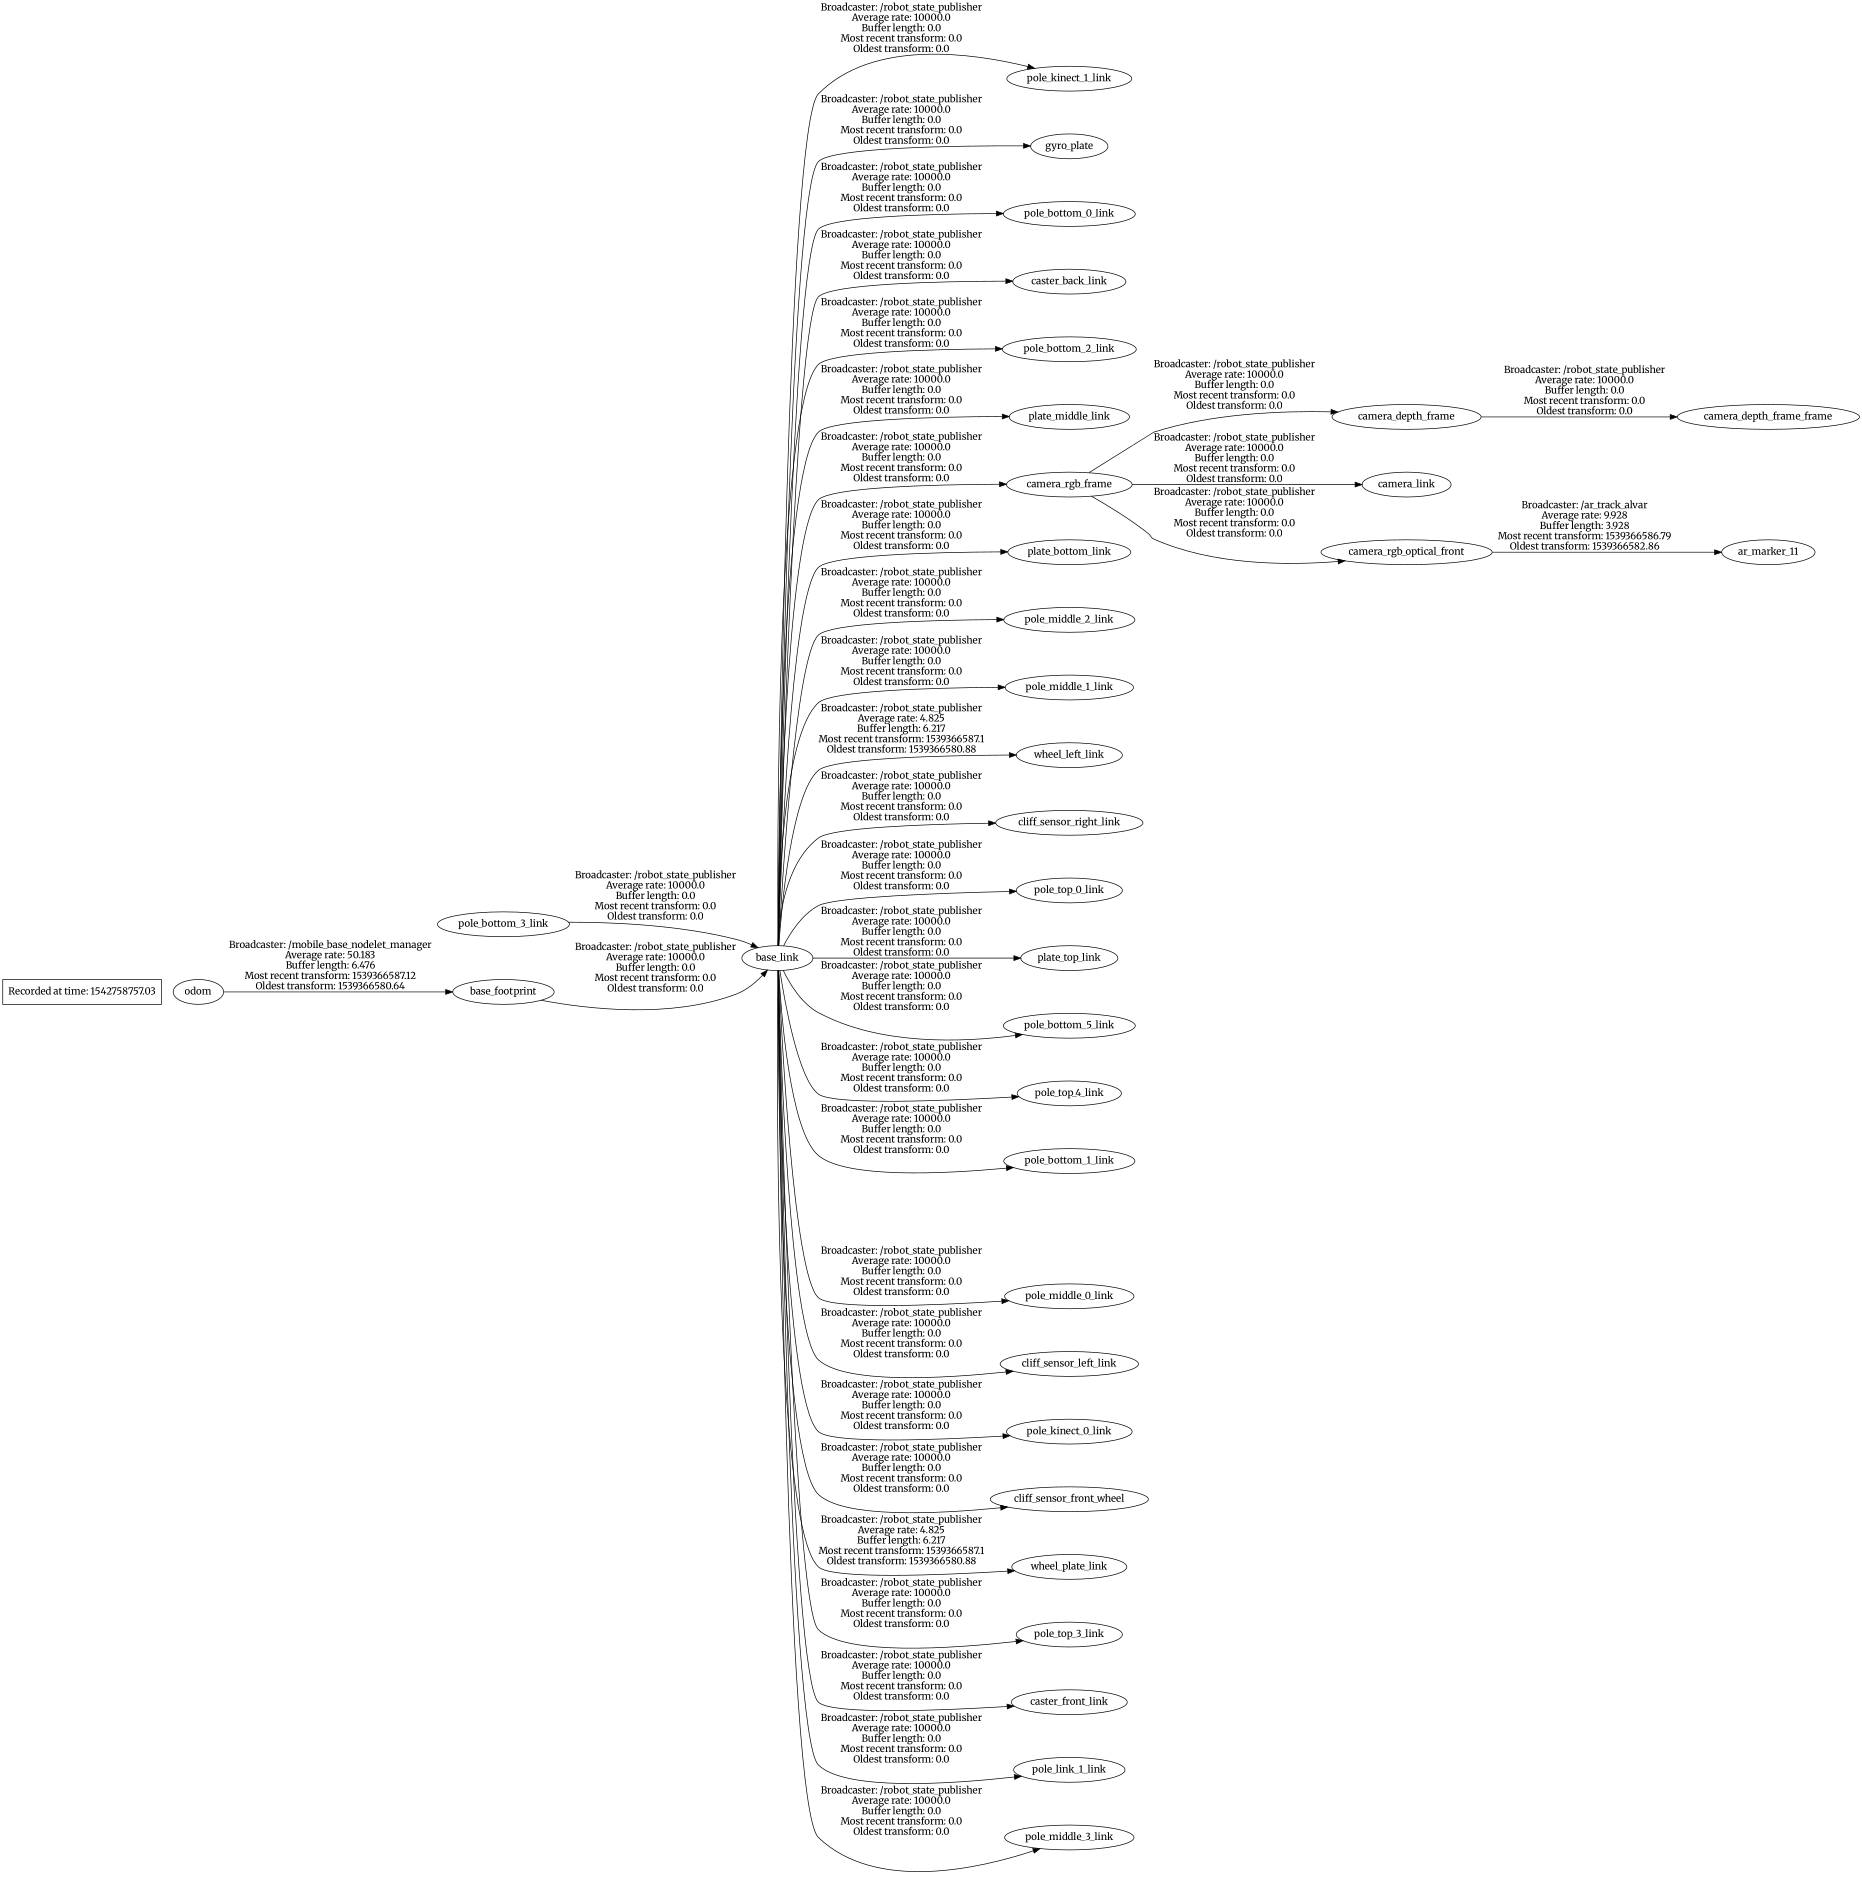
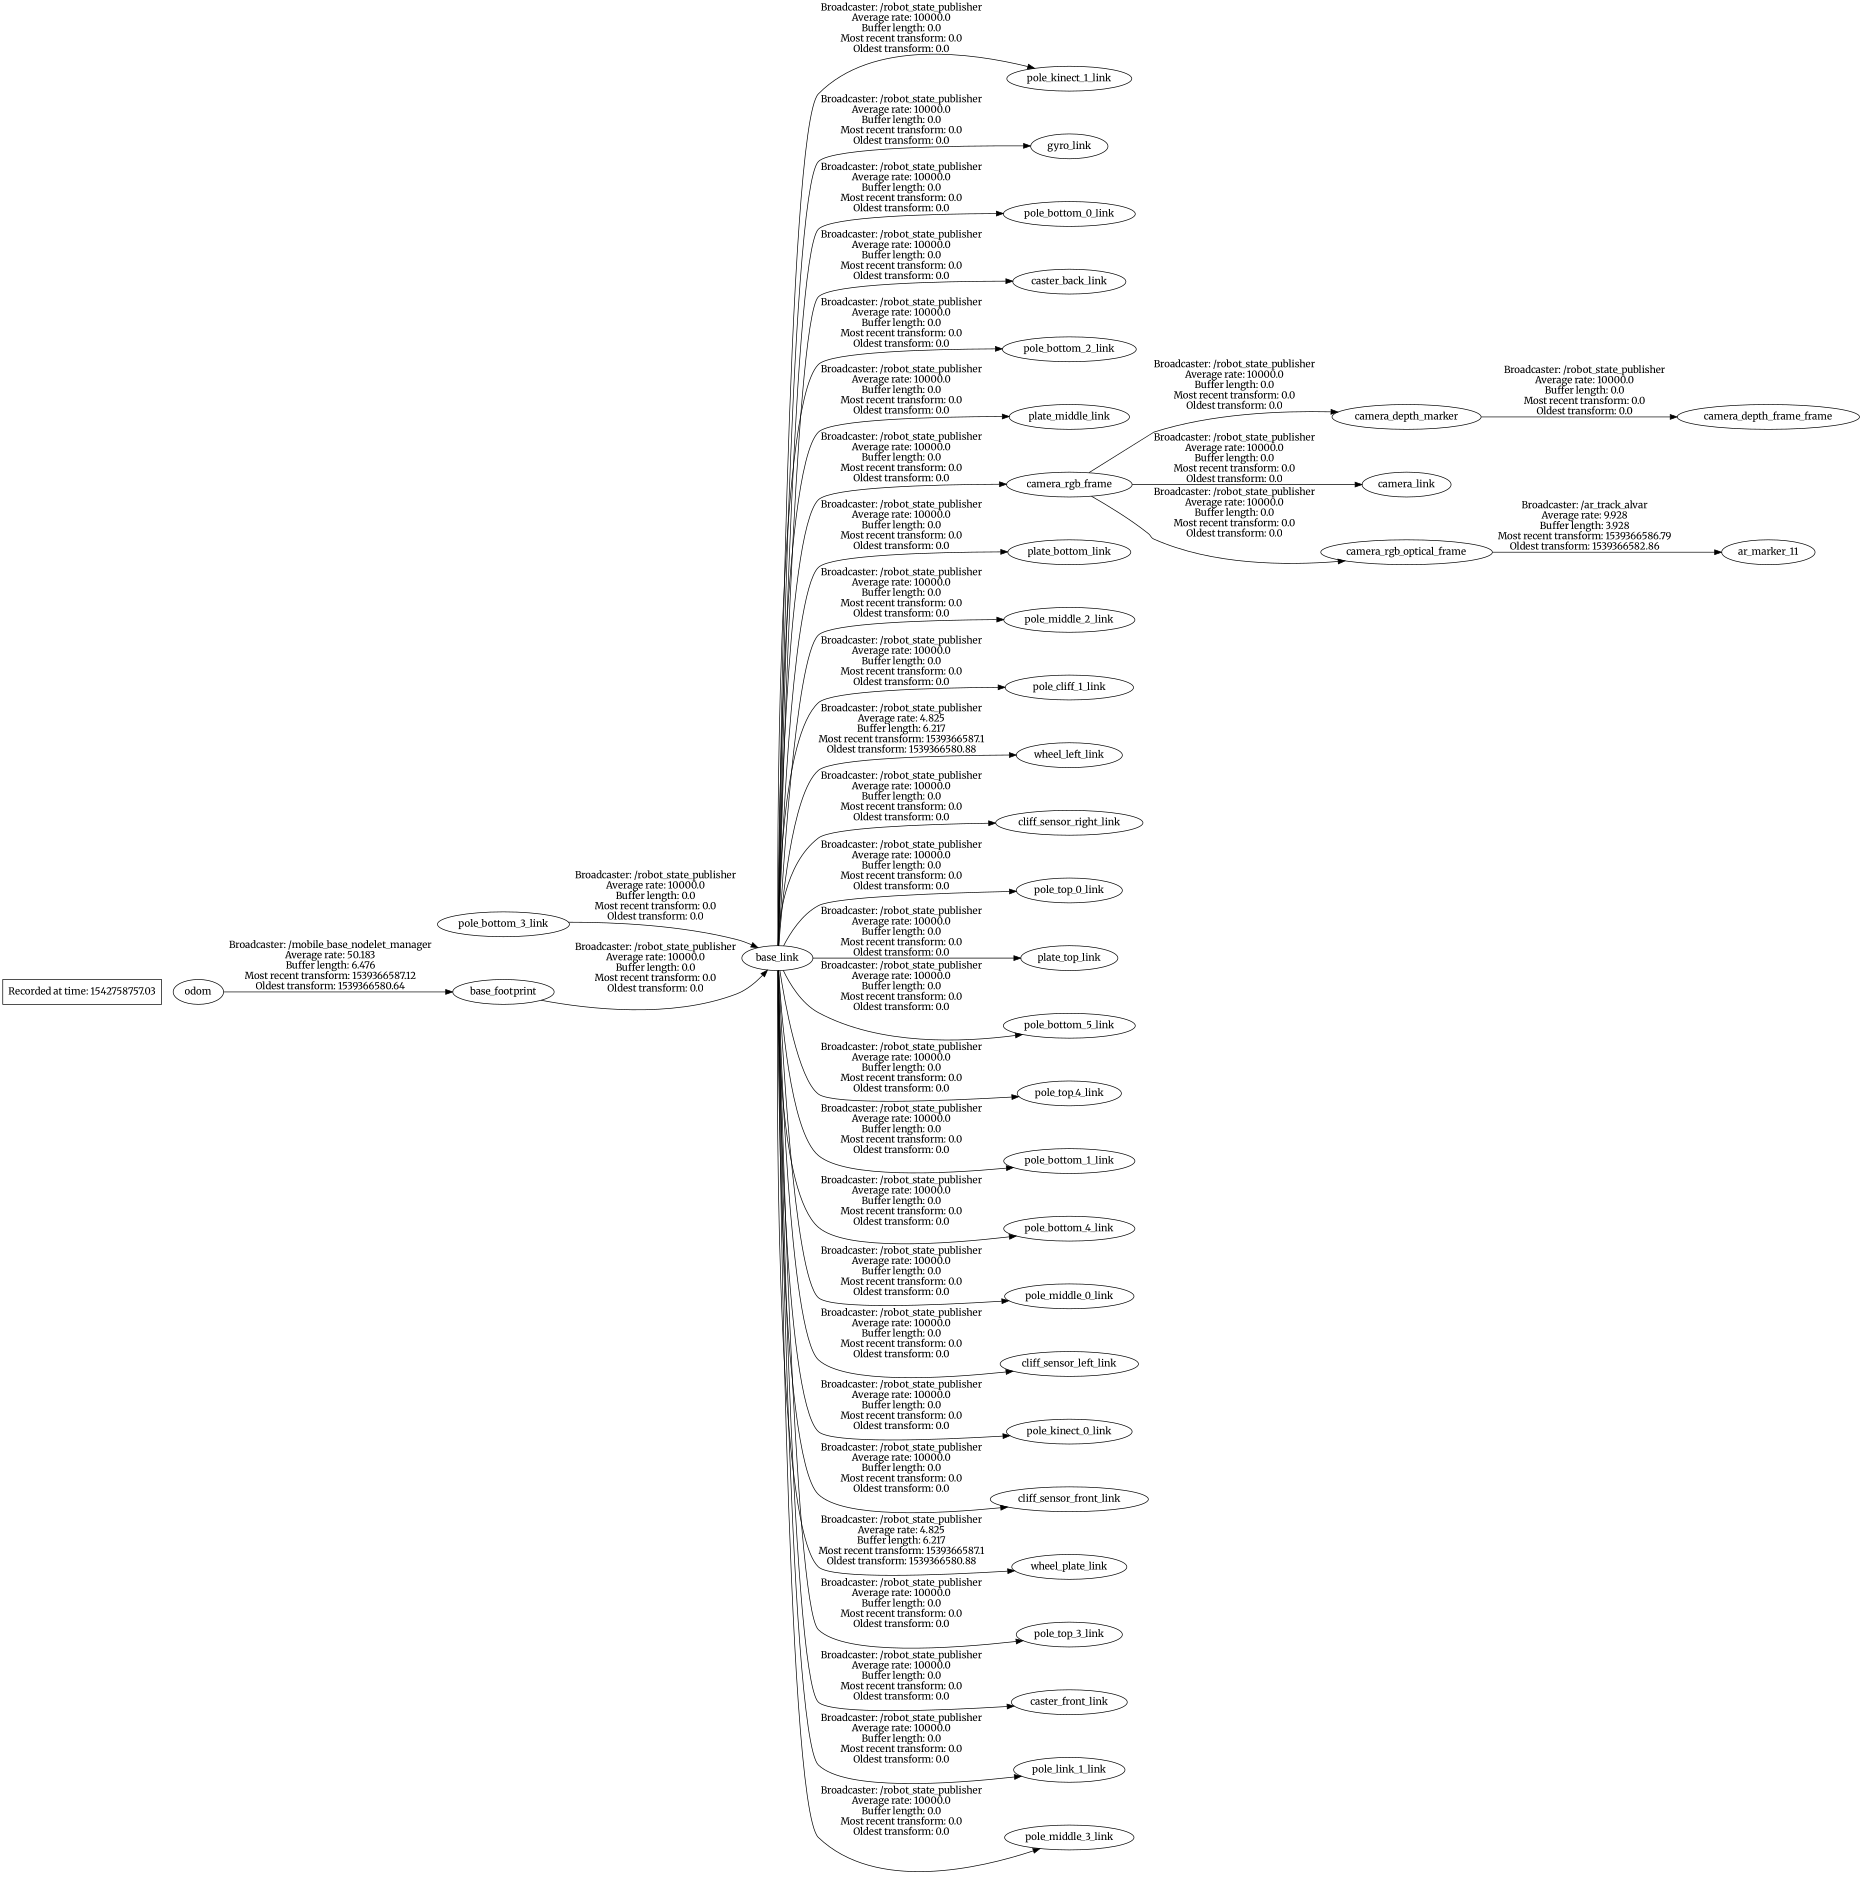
node "gyro_plate": label "gyro_plate" -> "gyro_link"
node "camera_depth_frame": label "camera_depth_frame" -> "camera_depth_marker"
node "camera_rgb_optical_front": label "camera_rgb_optical_front" -> "camera_rgb_optical_frame"
node "pole_middle_1_link": label "pole_middle_1_link" -> "pole_cliff_1_link"
node "pole_bottom_4_link": added
node "cliff_sensor_front_wheel": label "cliff_sensor_front_wheel" -> "cliff_sensor_front_link"
